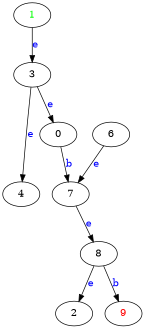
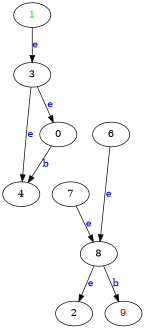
edge "0" -> "7": now "0" -> "4"
edge "6" -> "7": now "6" -> "8"
